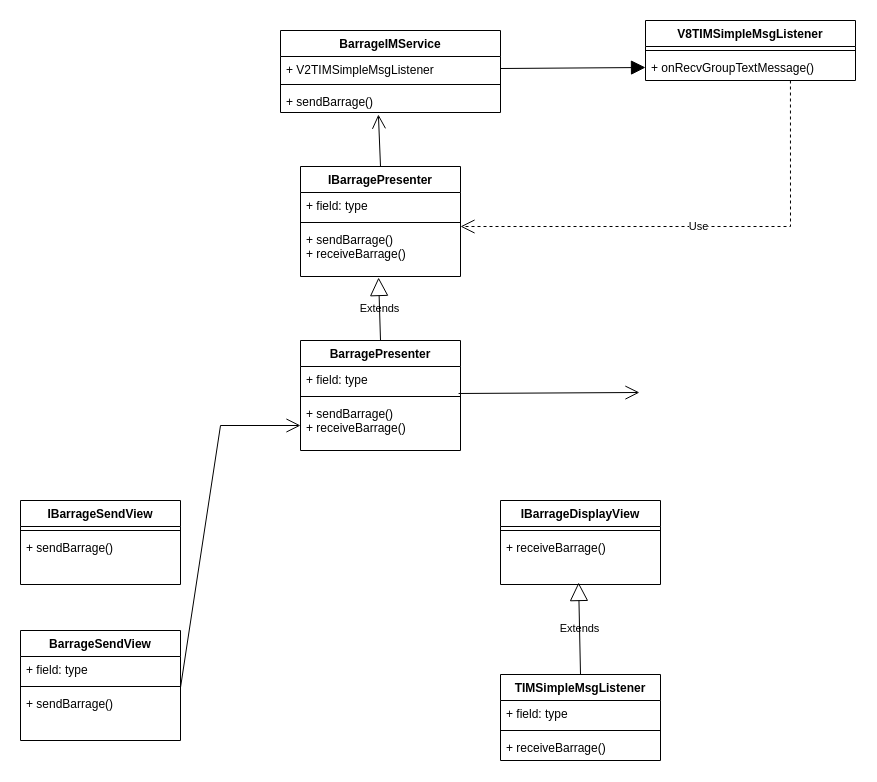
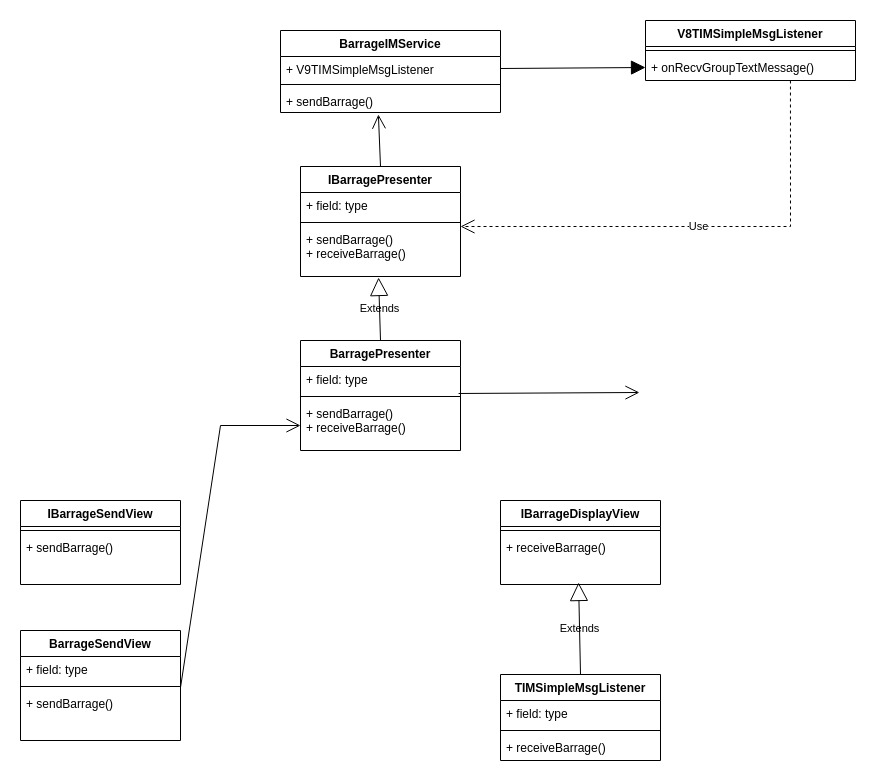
node "+ V2TIMSimpleMsgListener": label "+ V2TIMSimpleMsgListener" -> "+ V9TIMSimpleMsgListener"
